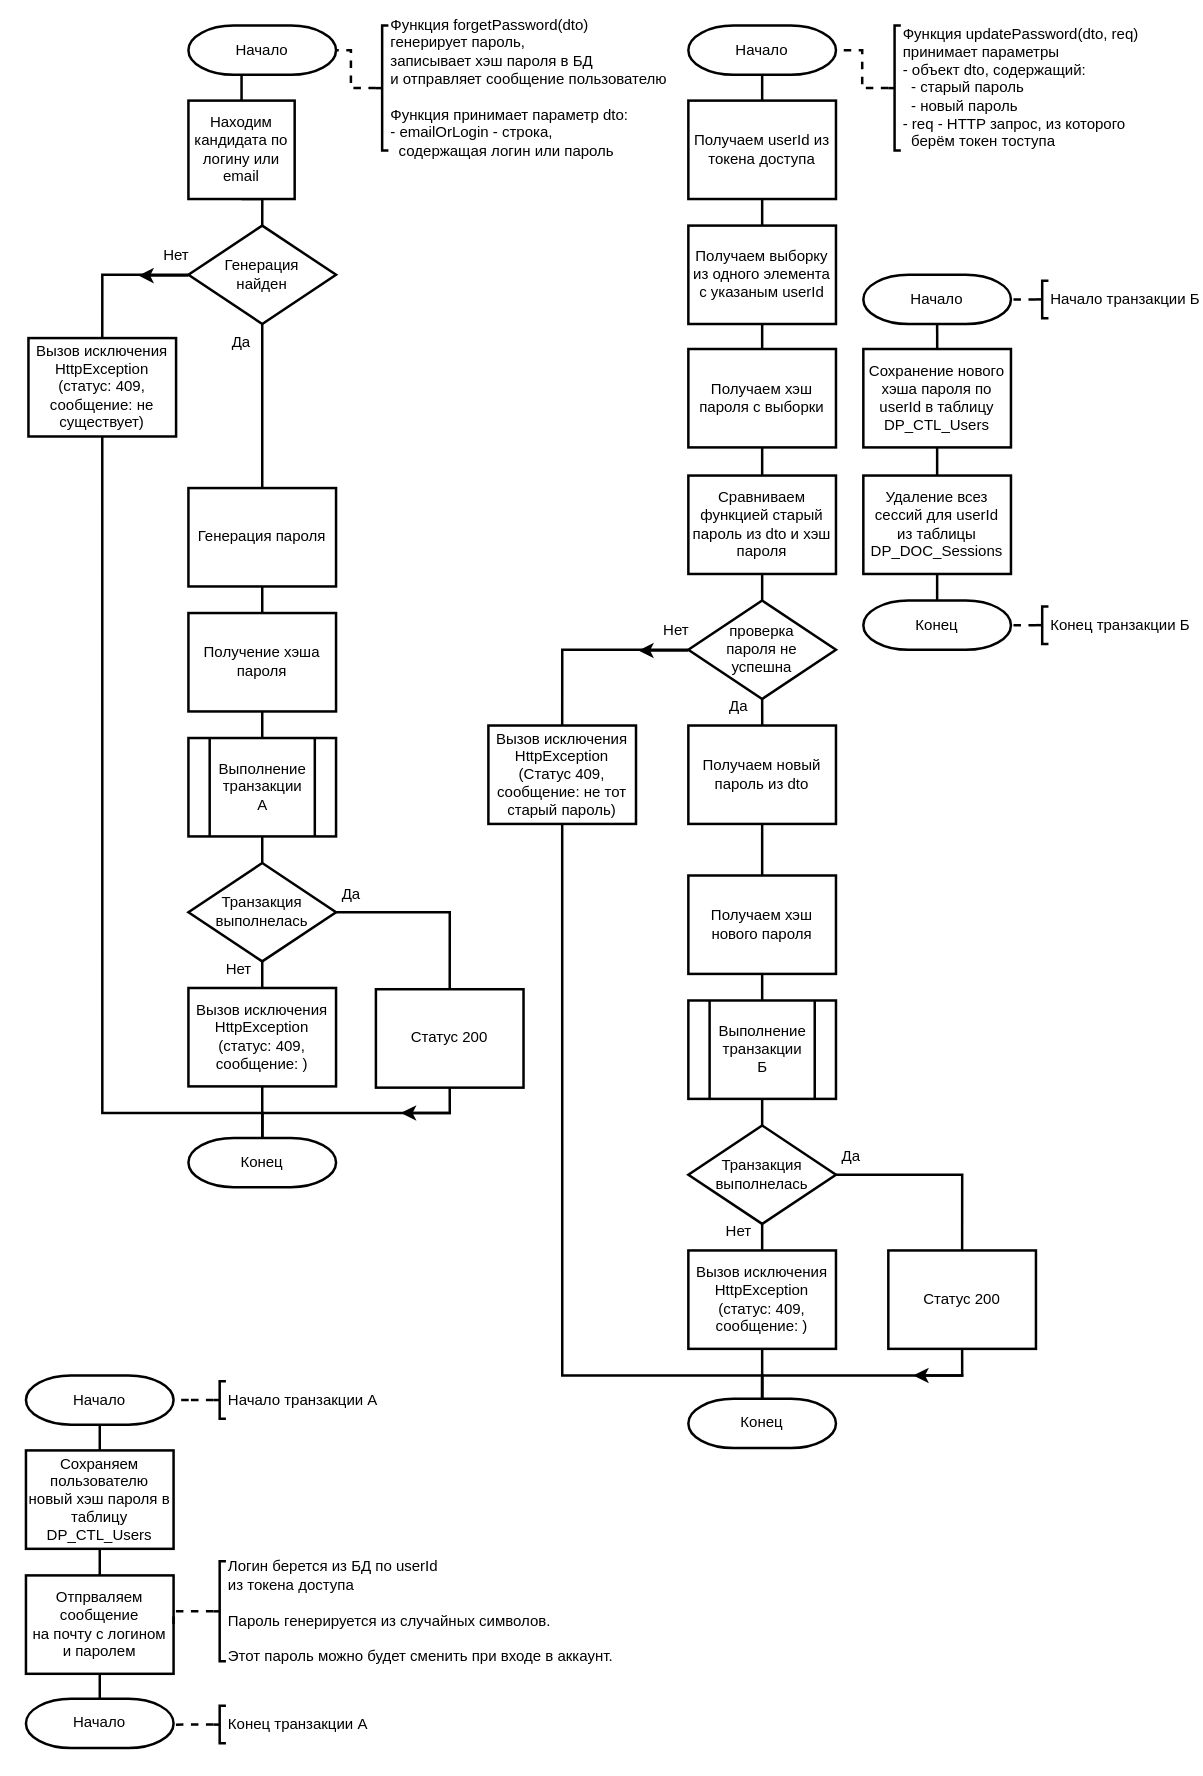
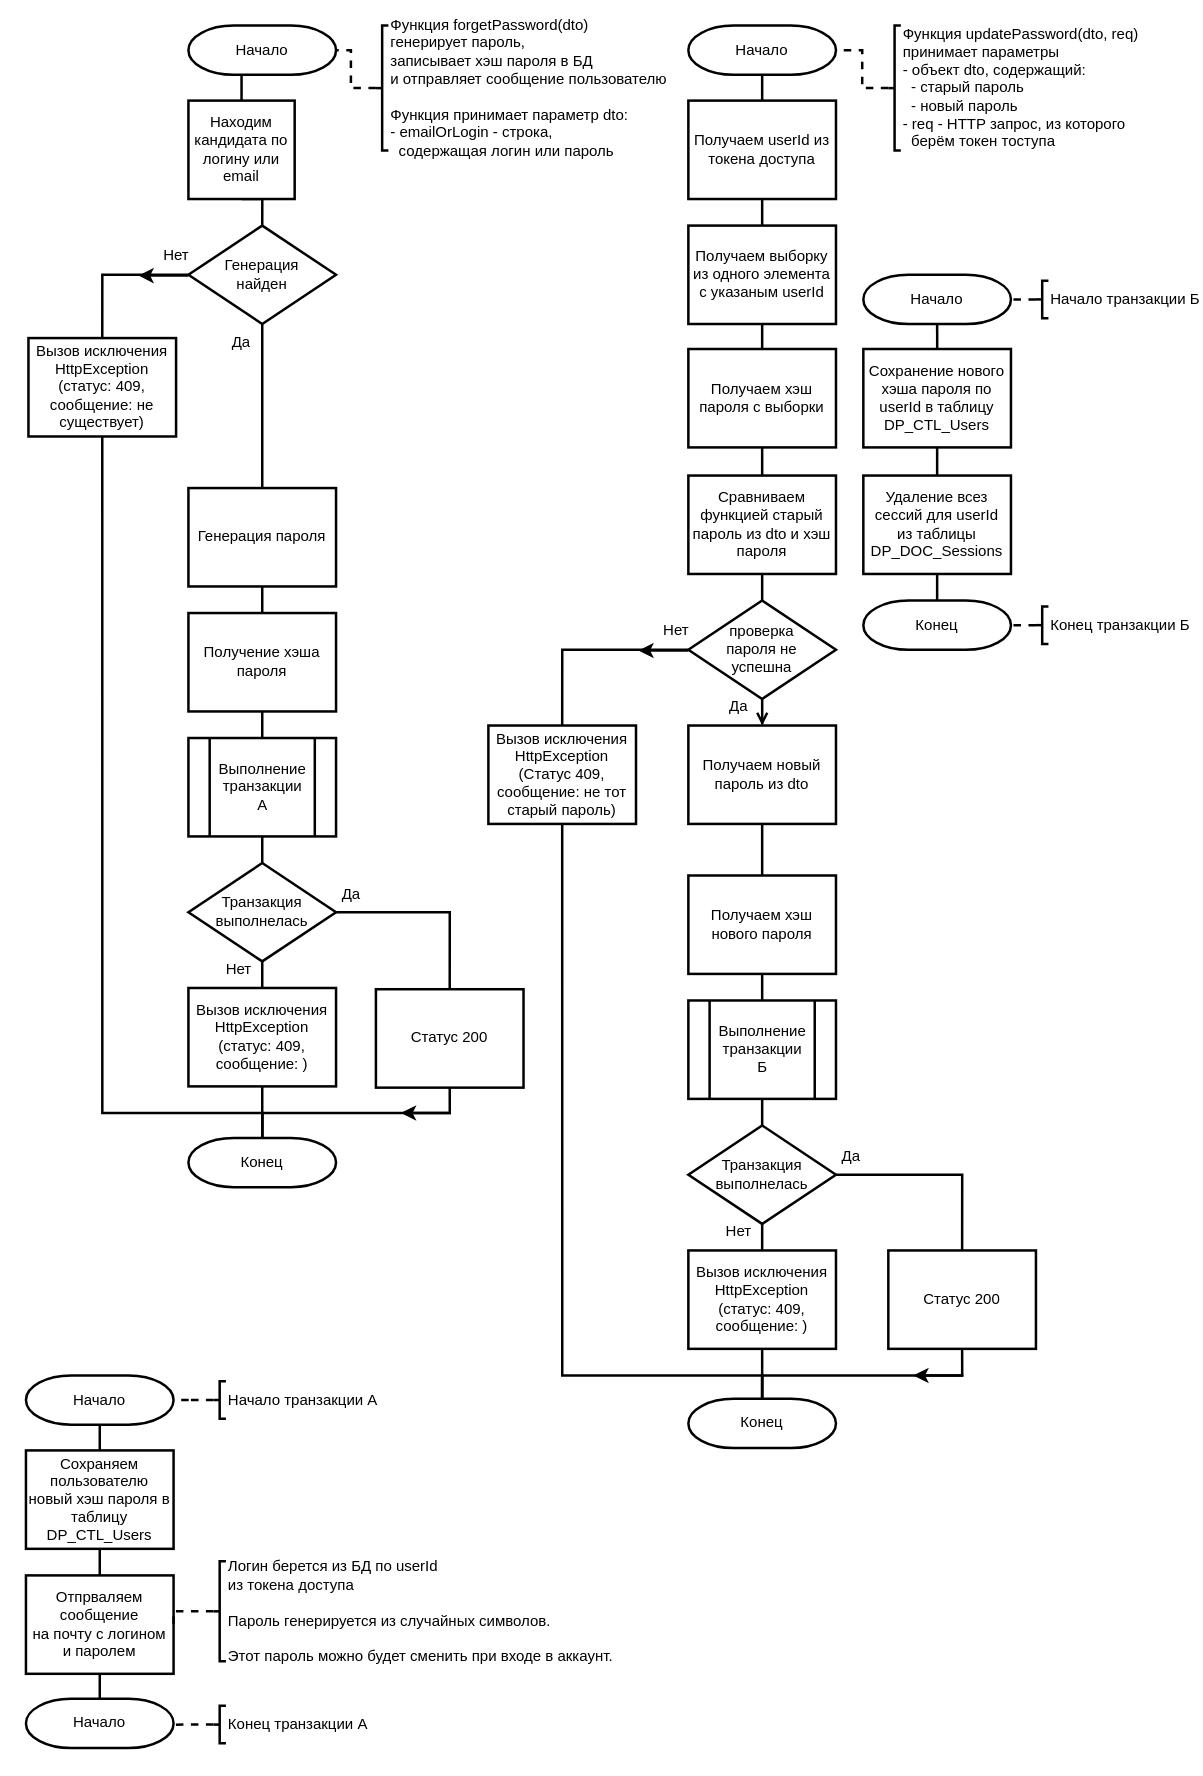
edge "проверка пароля не успешна" -- "Получаем новый пароль из dto": arrowhead none -> open
